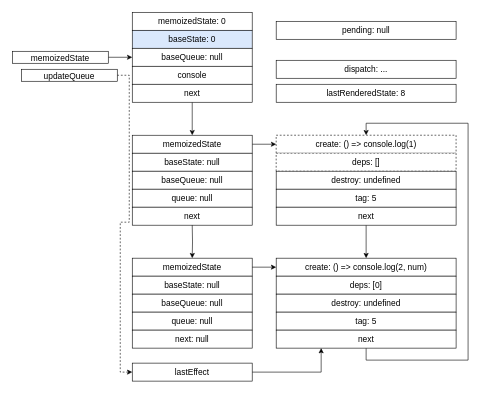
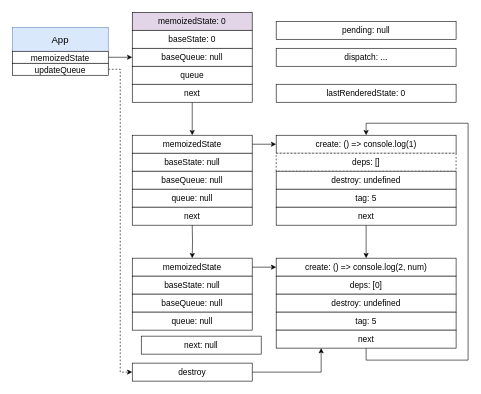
node "memoizedState: 0": fillcolor #ffffff -> #e1d5e7
node "App": added
node "baseState: 0": fillcolor #dae8fc -> #ffffff
node "dispatch: ...": moved (366, 69) -> (366, 57)
node "updateQueue": moved (69, 75) -> (60, 69)
node "console": label "console" -> "queue"
node "lastRenderedState: 8": label "lastRenderedState: 8" -> "lastRenderedState: 0"
node "create: () => console.log(1)": style dashed -> solid
node "next: null": moved (192, 339) -> (201, 345)
node "lastEffect": label "lastEffect" -> "destroy"
